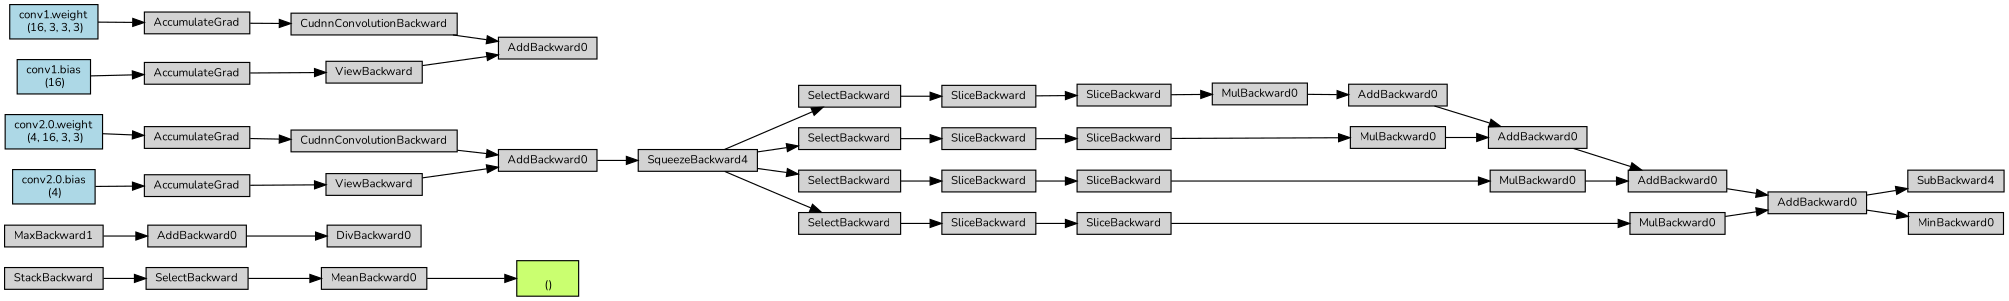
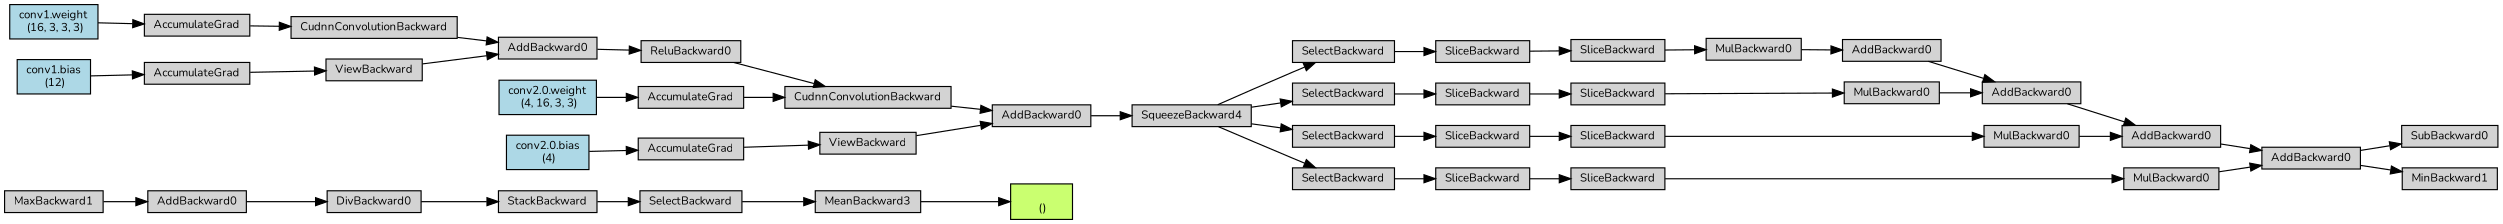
node "ReluBackward0": added
node "conv1.bias (16)": label "conv1.bias (16)" -> "conv1.bias (12)"
node "SubBackward4": label "SubBackward4" -> "SubBackward0"
edge "DivBackward0" -> "StackBackward": added
node "MinBackward0": label "MinBackward0" -> "MinBackward1"
node "MeanBackward0": label "MeanBackward0" -> "MeanBackward3"
